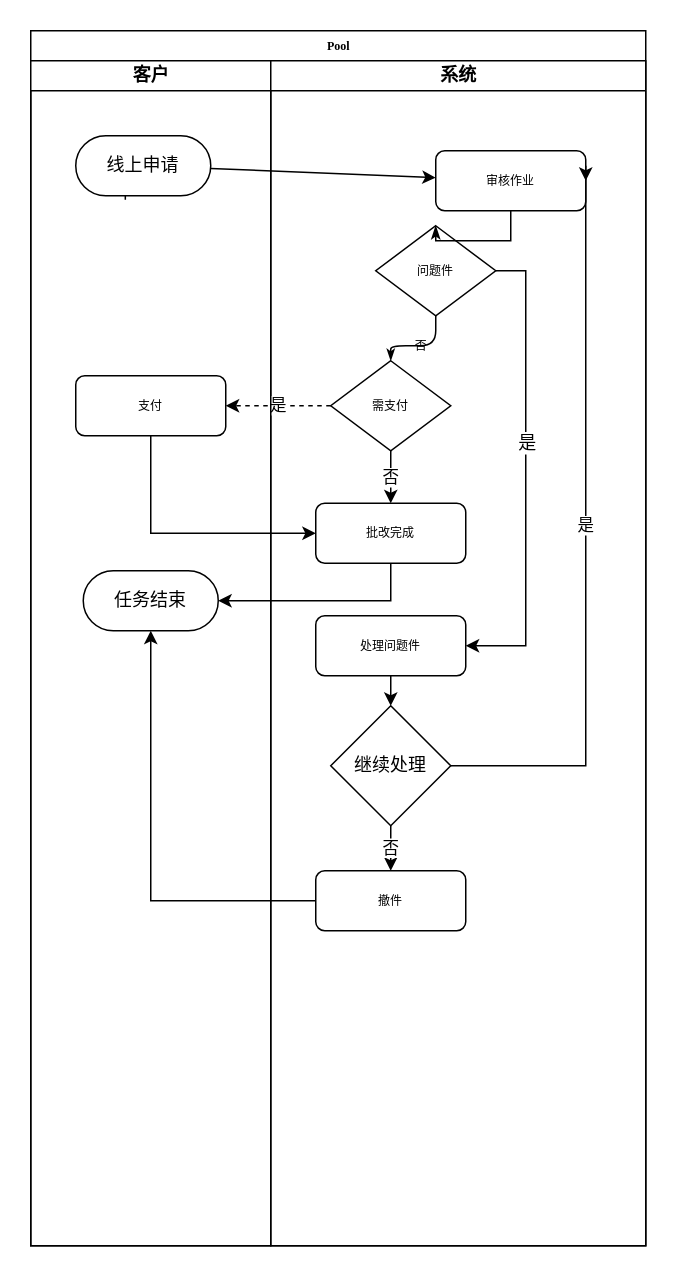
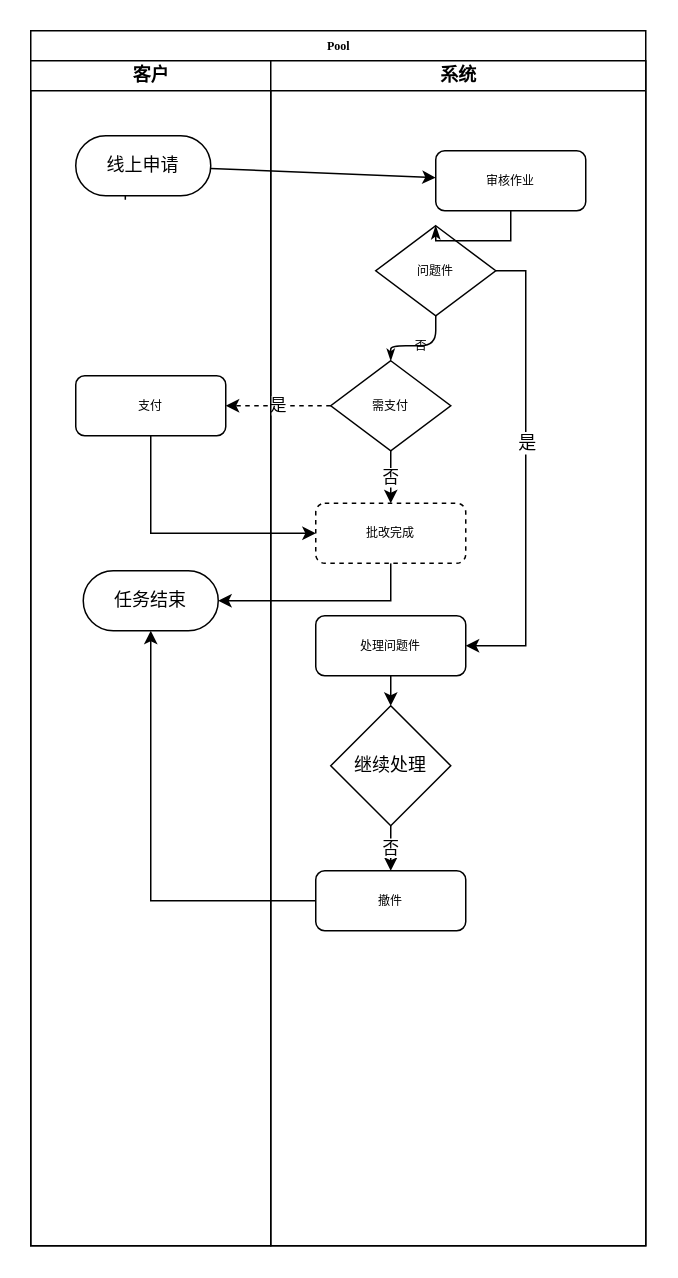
node "批改完成": style solid -> dashed
edge "继续处理" -> "审核作业": removed, label "是"
